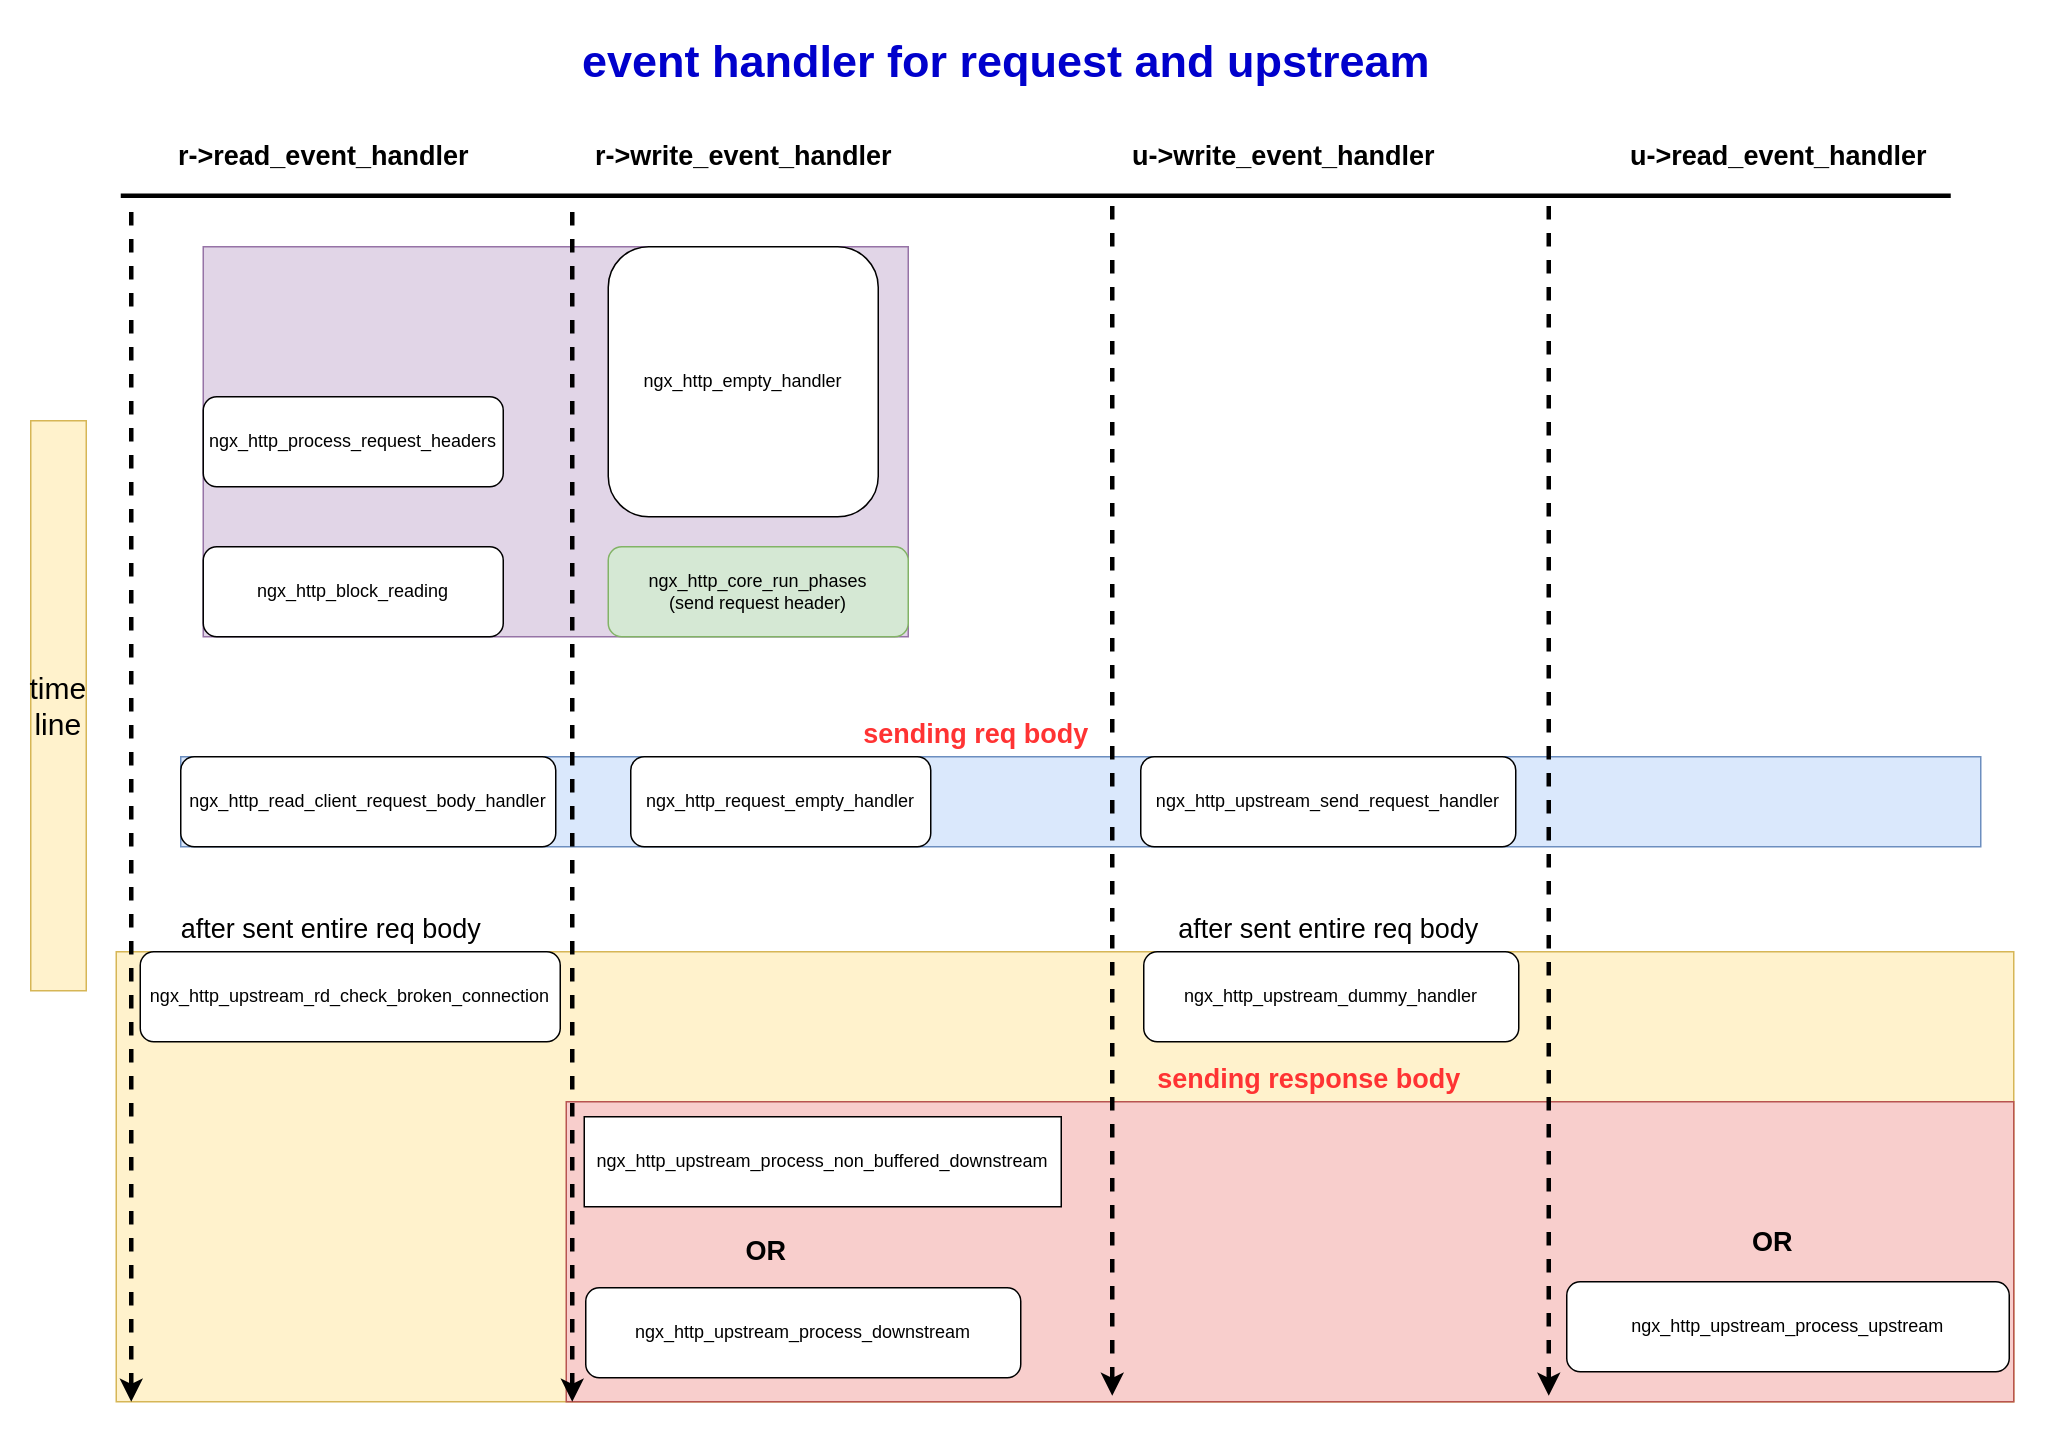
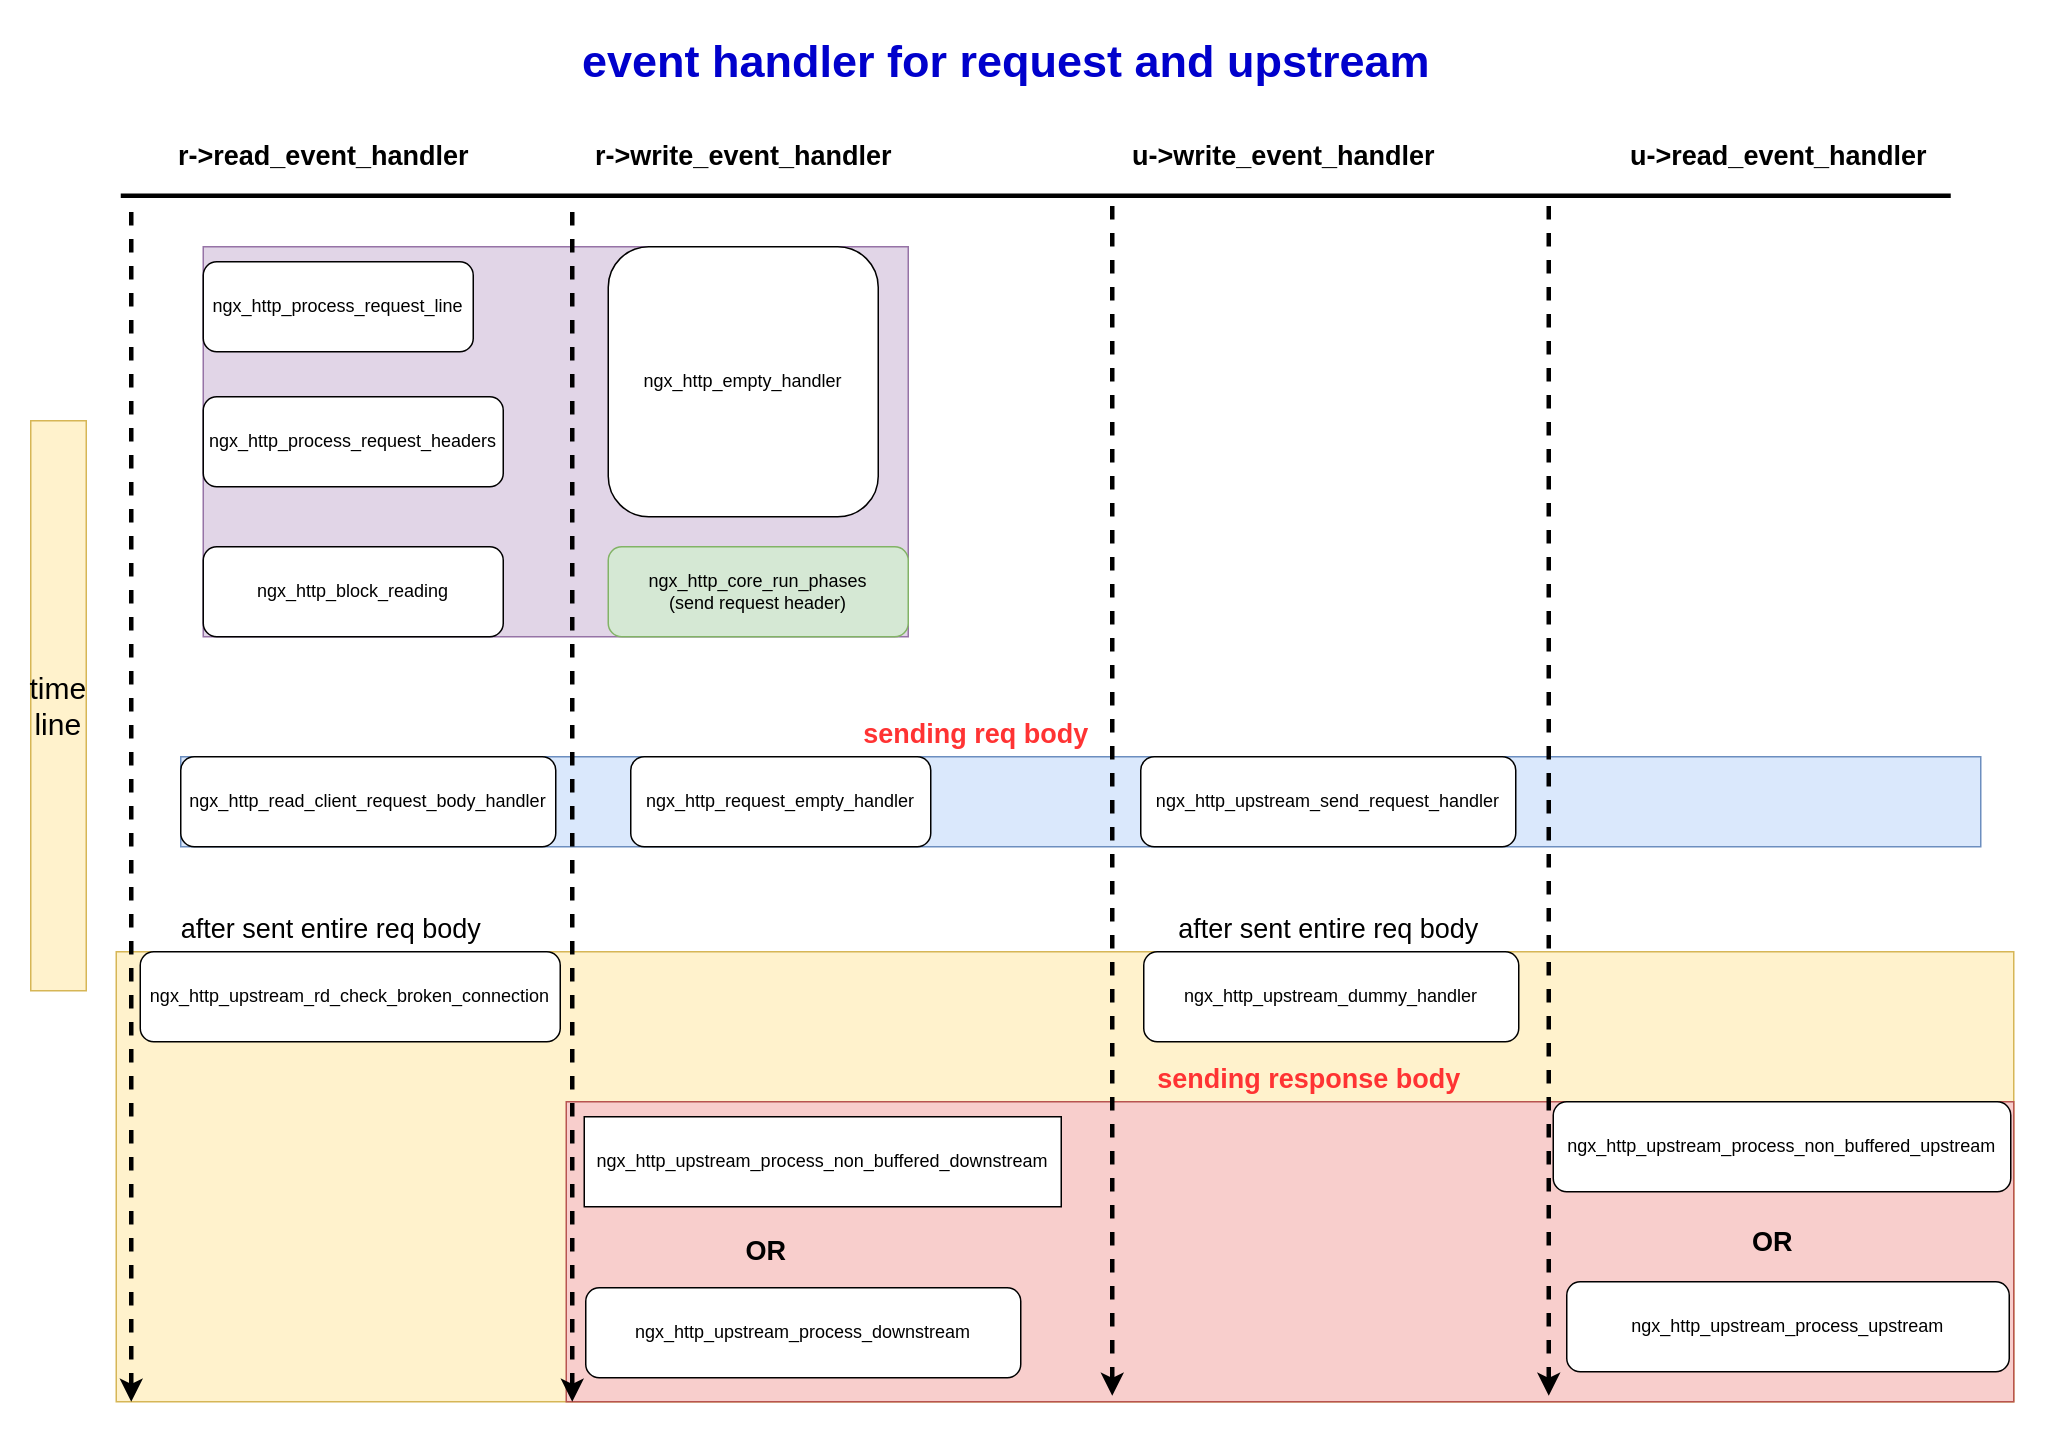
node "ngx_http_process_request_line": added
node "ngx_http_upstream_process_non_buffered_upstream": added
